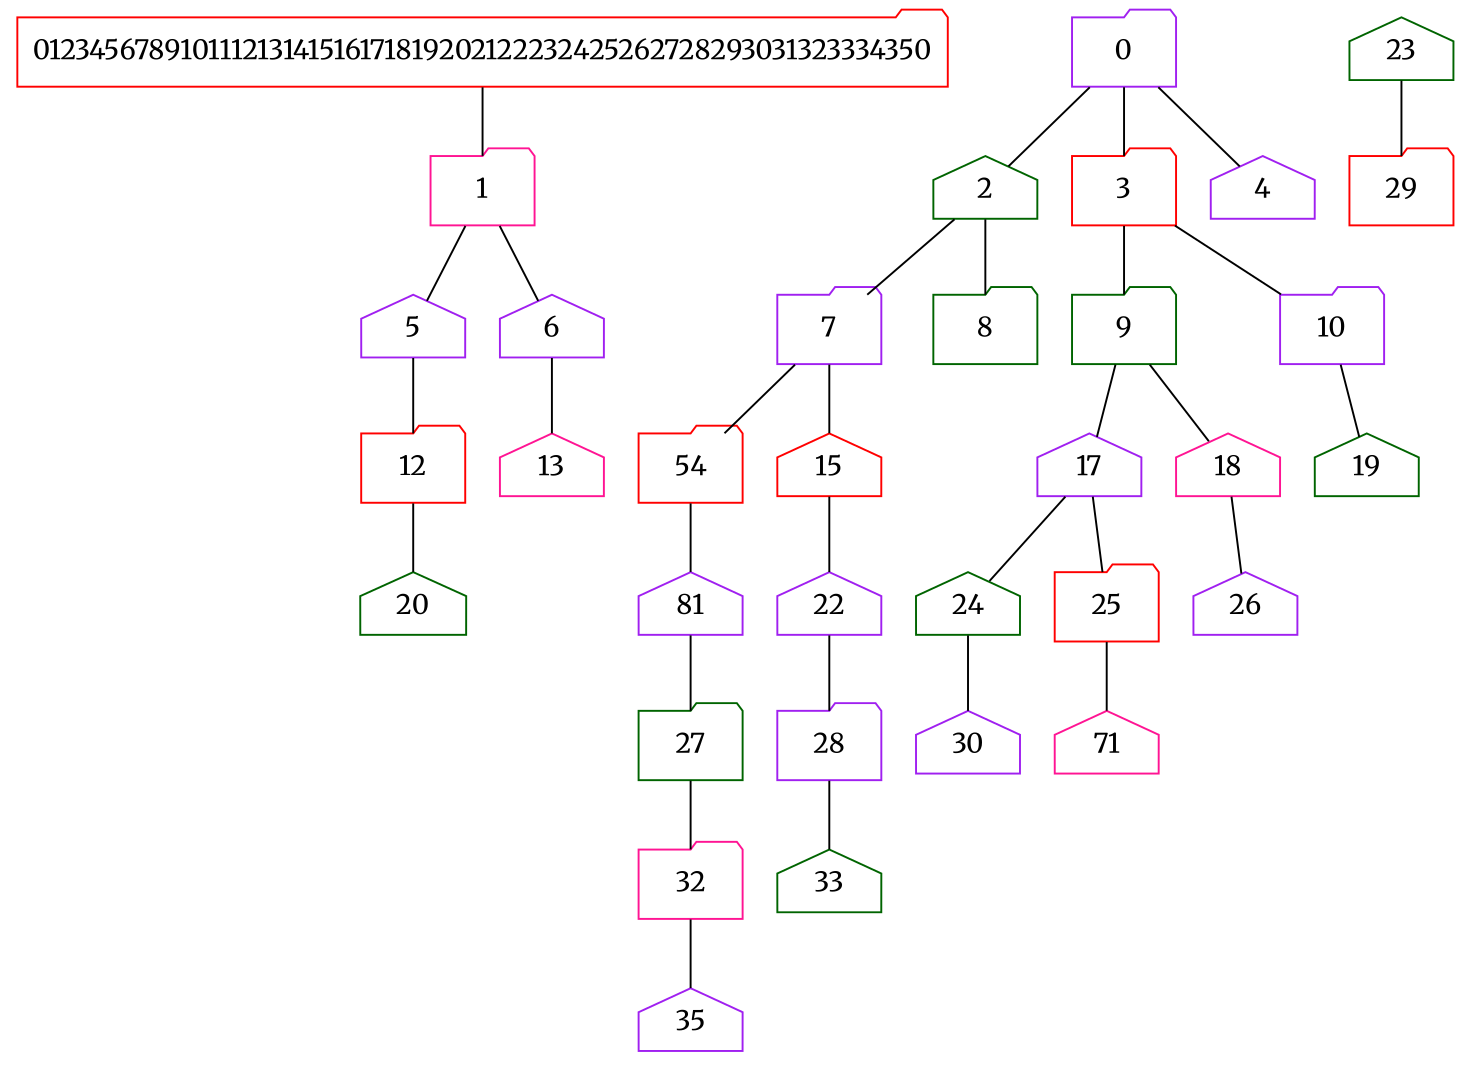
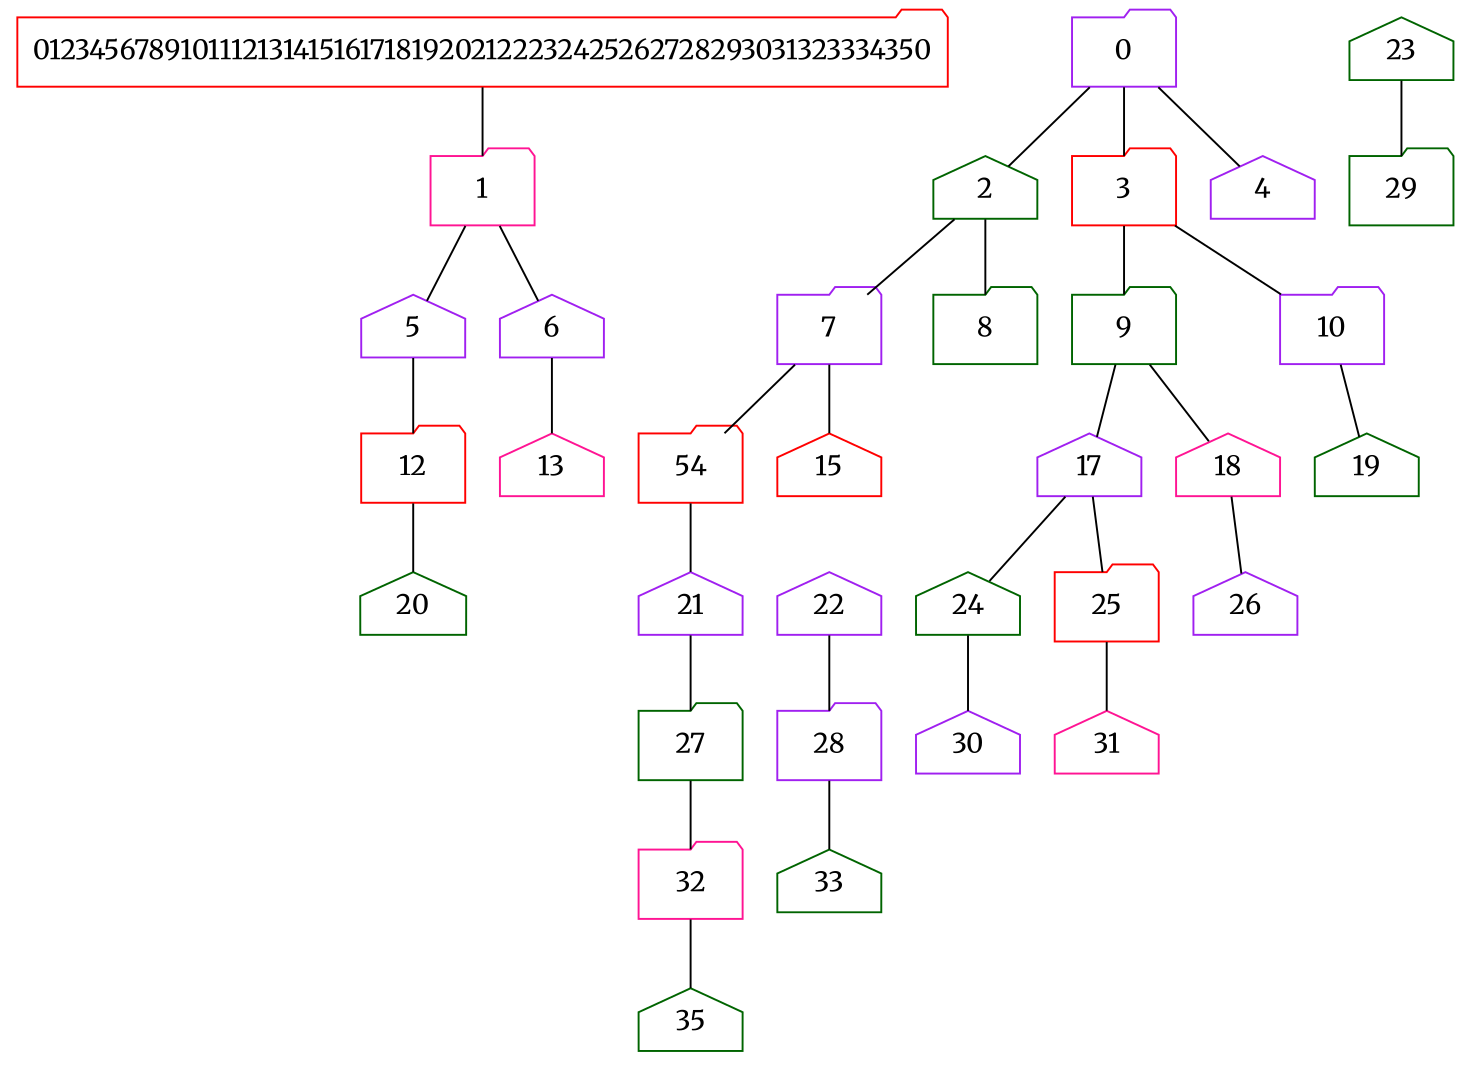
node "29": color red -> darkgreen
edge "15" -- "22": removed
node "81": label "81" -> "21"
node "71": label "71" -> "31"
node "35": color purple -> darkgreen
